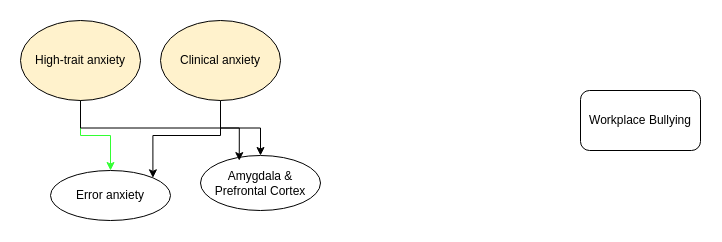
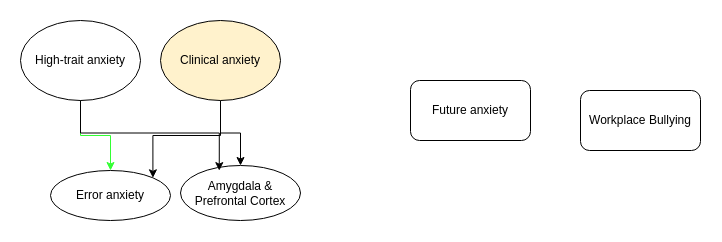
node "High-trait anxiety": fillcolor #fff2cc -> #ffffff
node "Future anxiety": added
node "Amygdala & Prefrontal Cortex": moved (261, 183) -> (241, 193)
